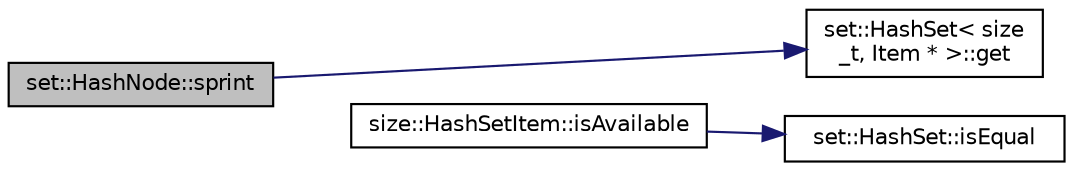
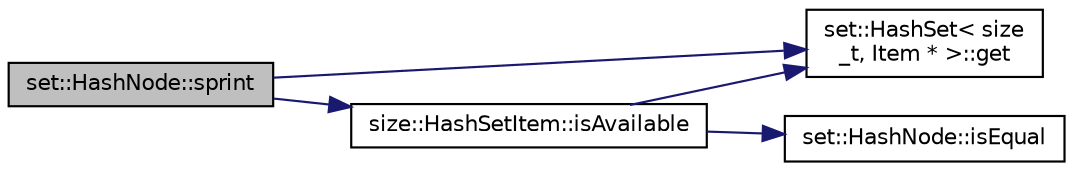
edge "size::HashSetItem::isAvailable" -> "set::HashSet< size _t, Item * >::get": added
edge "set::HashNode::sprint" -> "size::HashSetItem::isAvailable": added
node "set::HashSet::isEqual": label "set::HashSet::isEqual" -> "set::HashNode::isEqual"
